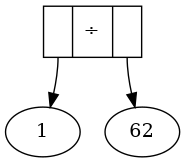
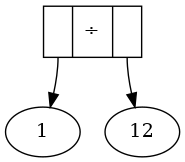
node "62": label "62" -> "12"
